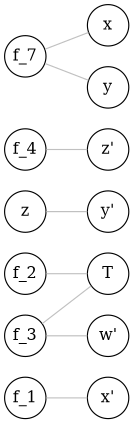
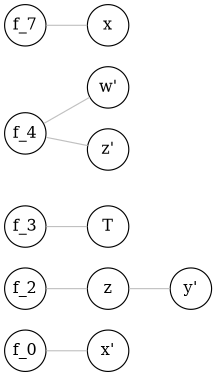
node "y": removed
edge "f_2" -- "T": now "f_2" -- "z"
edge "f_3" -- "w'": now "f_4" -- "w'"
node "f_1": label "f_1" -> "f_0"
